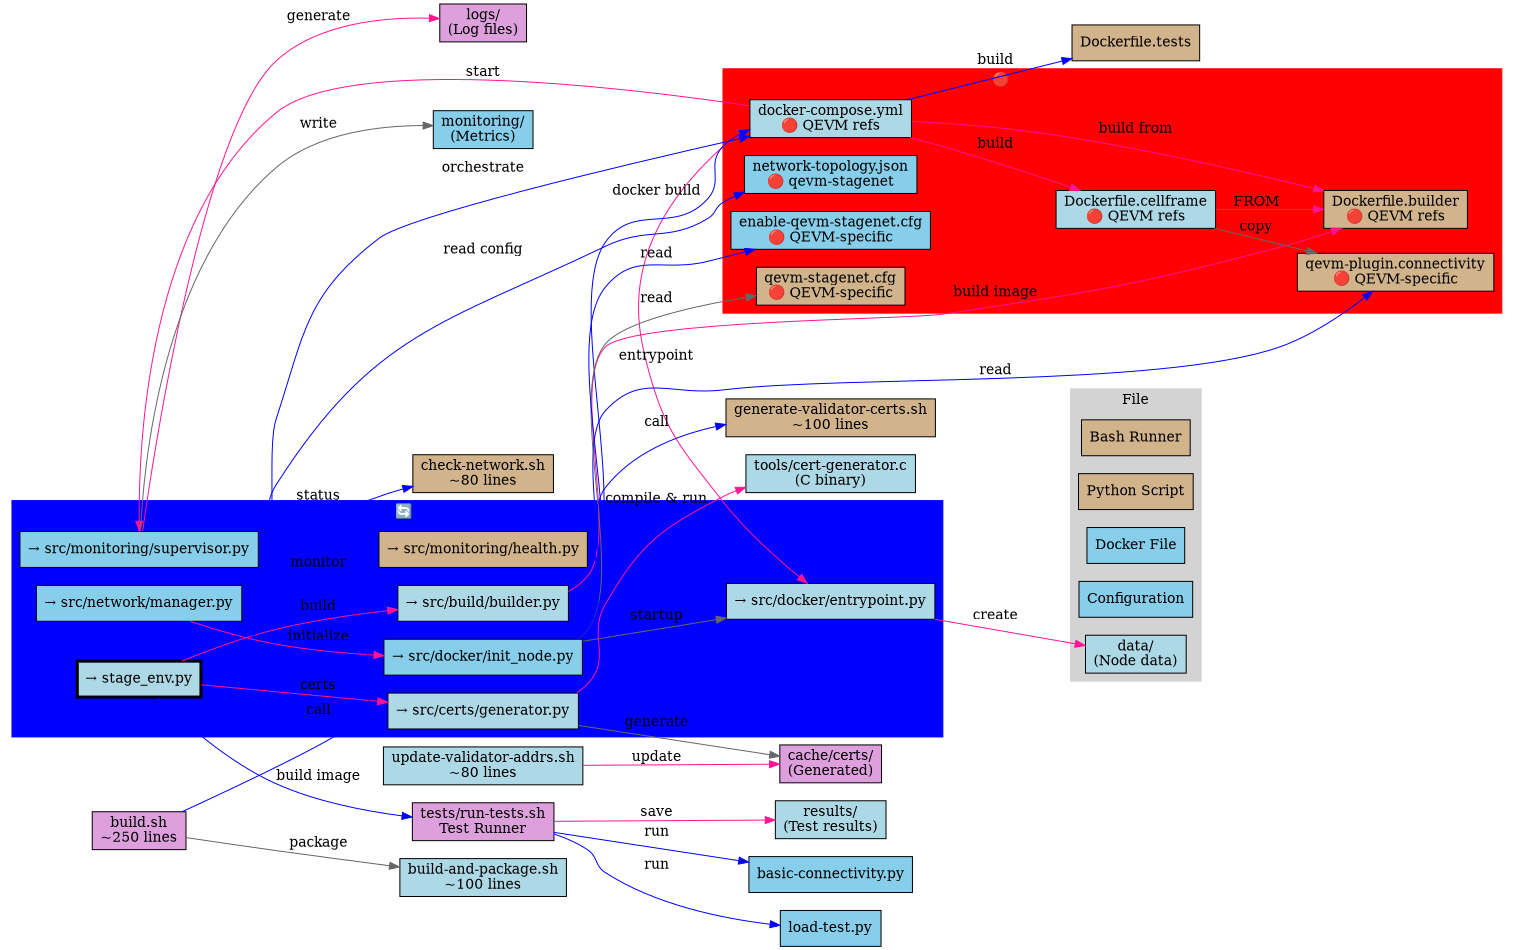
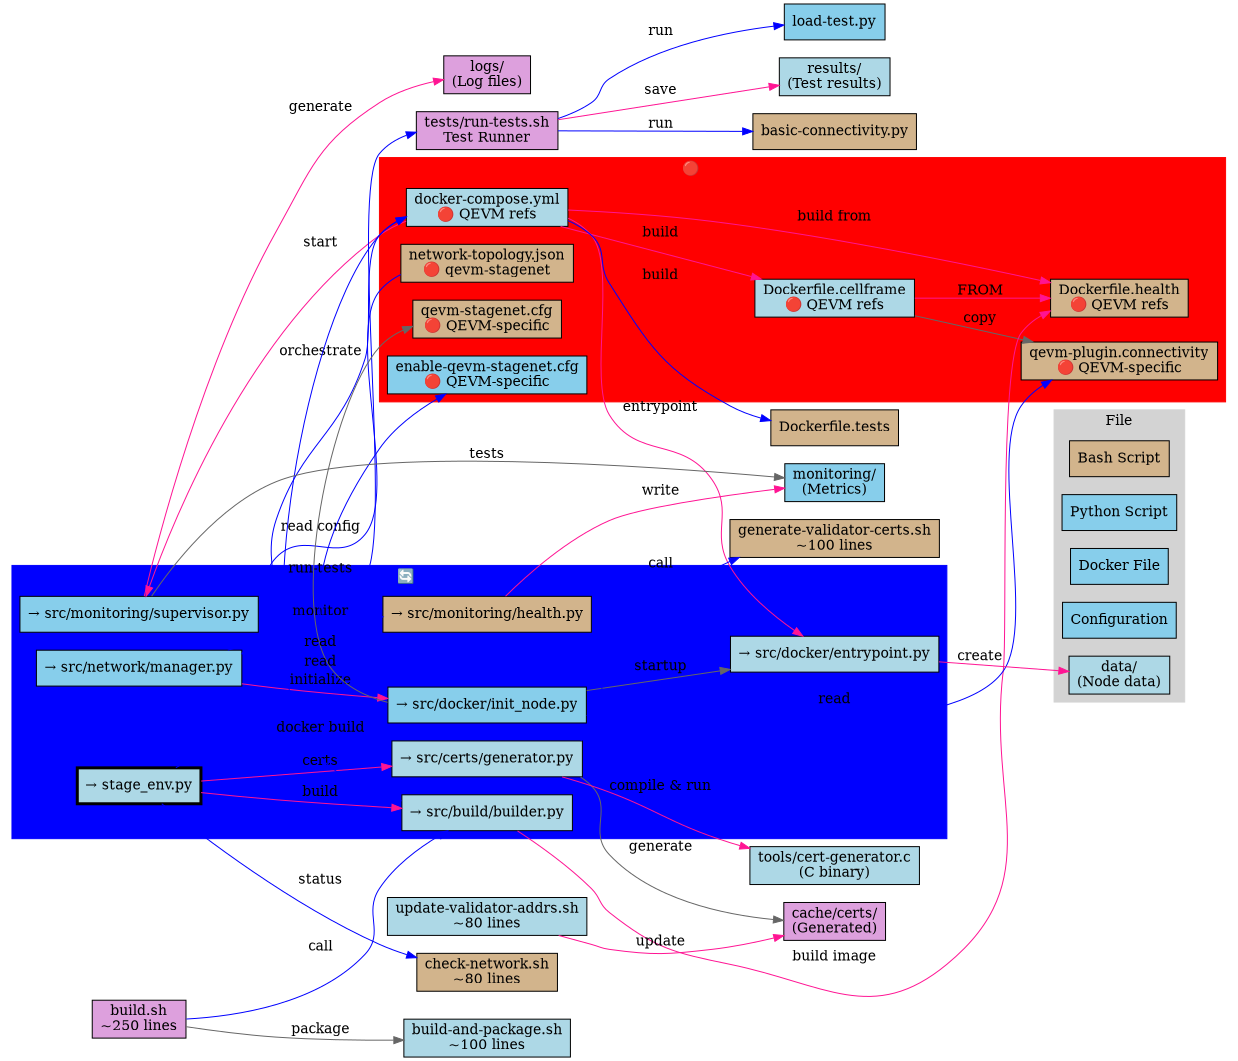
edge "→ src/monitoring/supervisor.py" -> "monitoring/ (Metrics)": label "write" -> "tests"
node "network-topology.json 🔴 qevm-stagenet": fillcolor skyblue -> tan
node "Dockerfile.builder 🔴 QEVM refs": label "Dockerfile.builder 🔴 QEVM refs" -> "Dockerfile.health 🔴 QEVM refs"
edge "→ src/network/manager.py" -> "network-topology.json 🔴 qevm-stagenet": reversed
node "Bash Runner": label "Bash Runner" -> "Bash Script"
node "Python Script": fillcolor tan -> skyblue
edge "→ src/monitoring/health.py" -> "monitoring/ (Metrics)": added, label "write"
edge "→ stage_env.py" -> "tests/run-tests.sh Test Runner": label "build image" -> "run-tests"
node "basic-connectivity.py": fillcolor skyblue -> tan
